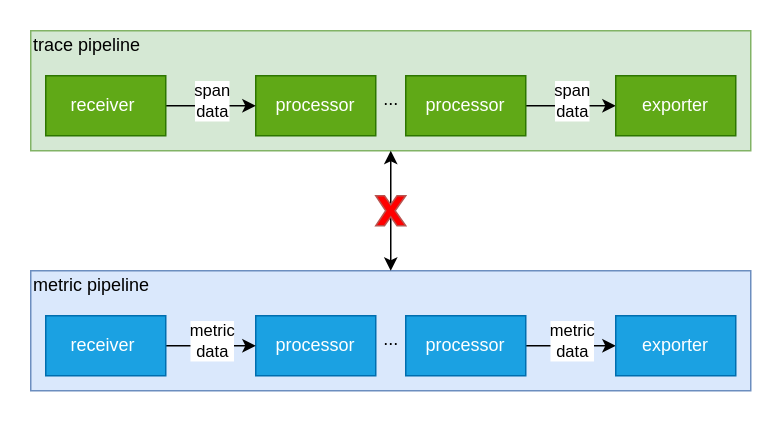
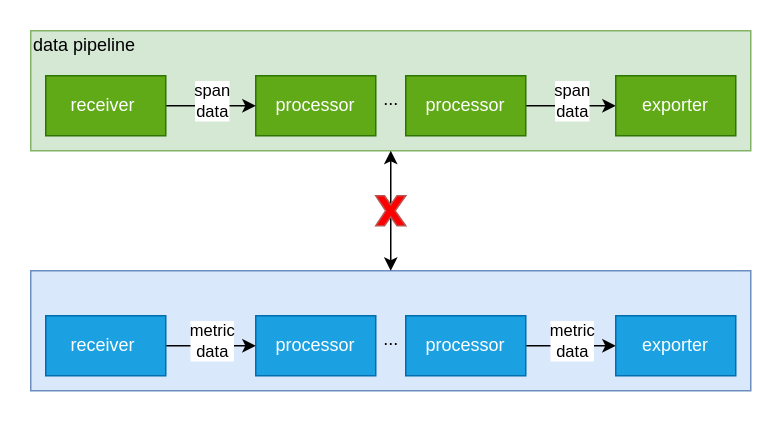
node "trace pipeline": label "trace pipeline" -> "data pipeline"
node "metric pipeline": removed
